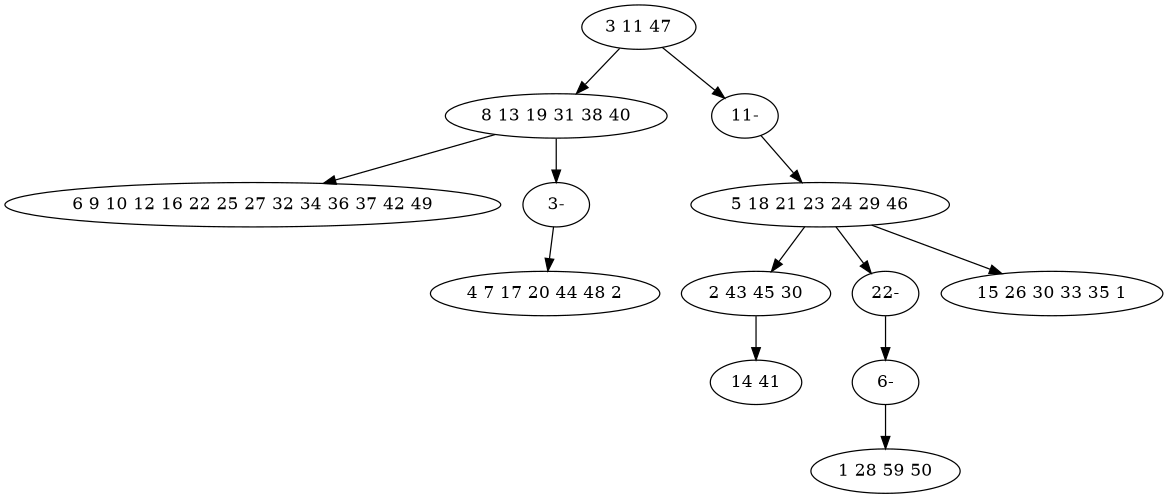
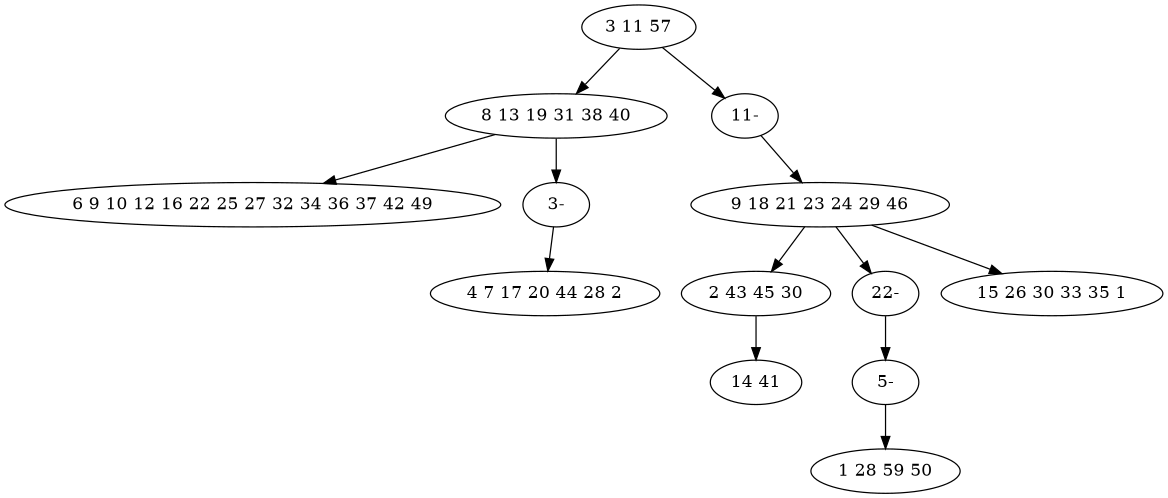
node "3 11 47": label "3 11 47" -> "3 11 57"
node "5 18 21 23 24 29 46": label "5 18 21 23 24 29 46" -> "9 18 21 23 24 29 46"
node "4 7 17 20 44 48 2": label "4 7 17 20 44 48 2" -> "4 7 17 20 44 28 2"
node "6-": label "6-" -> "5-"
